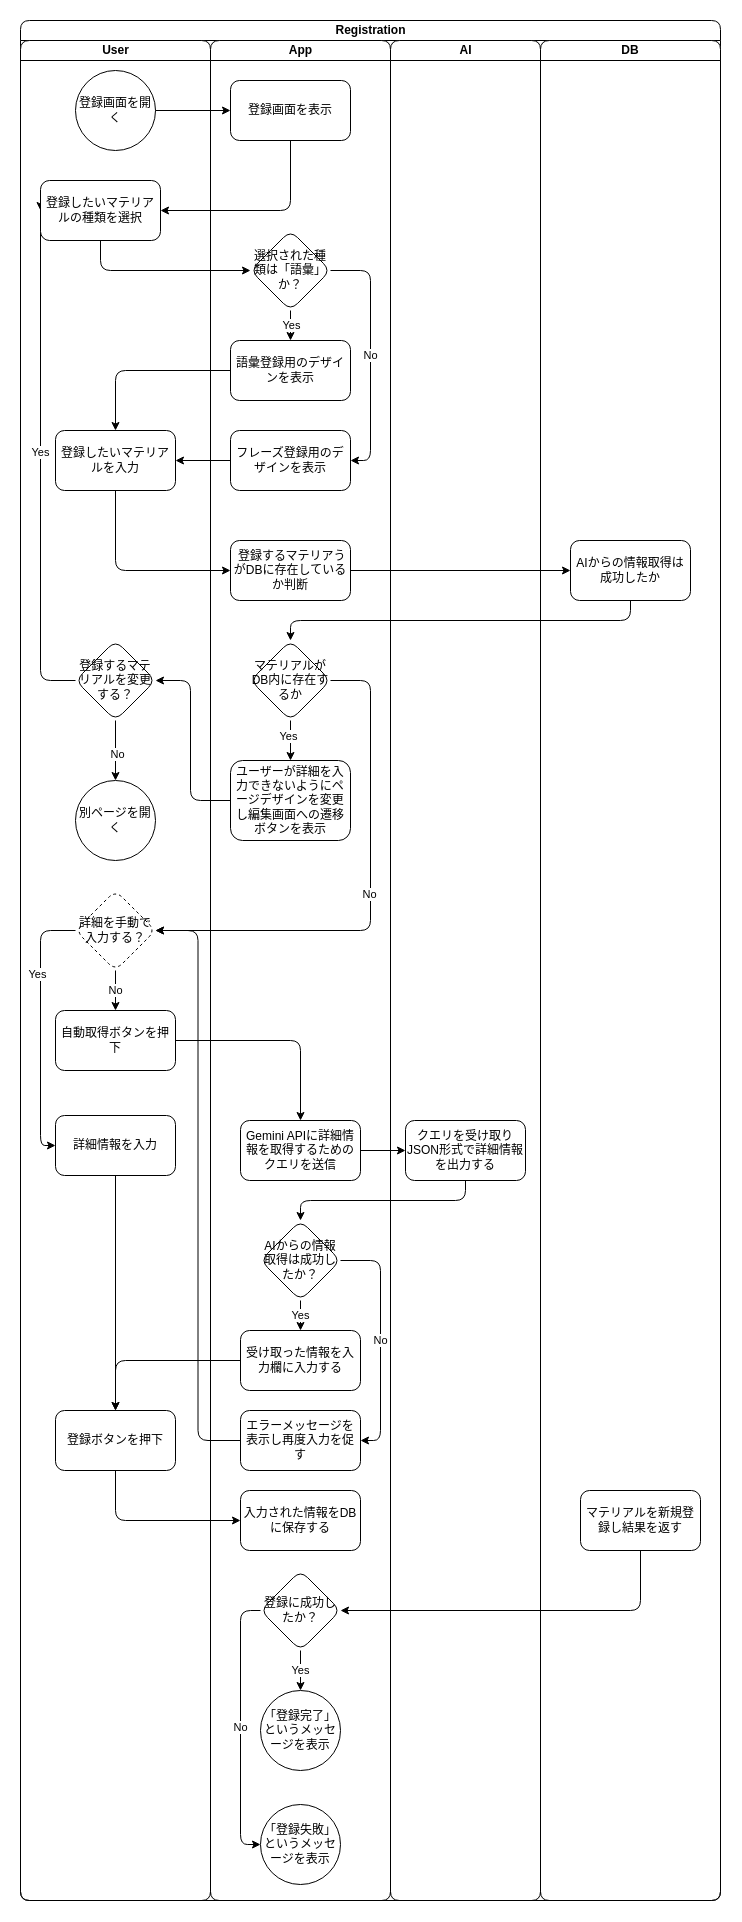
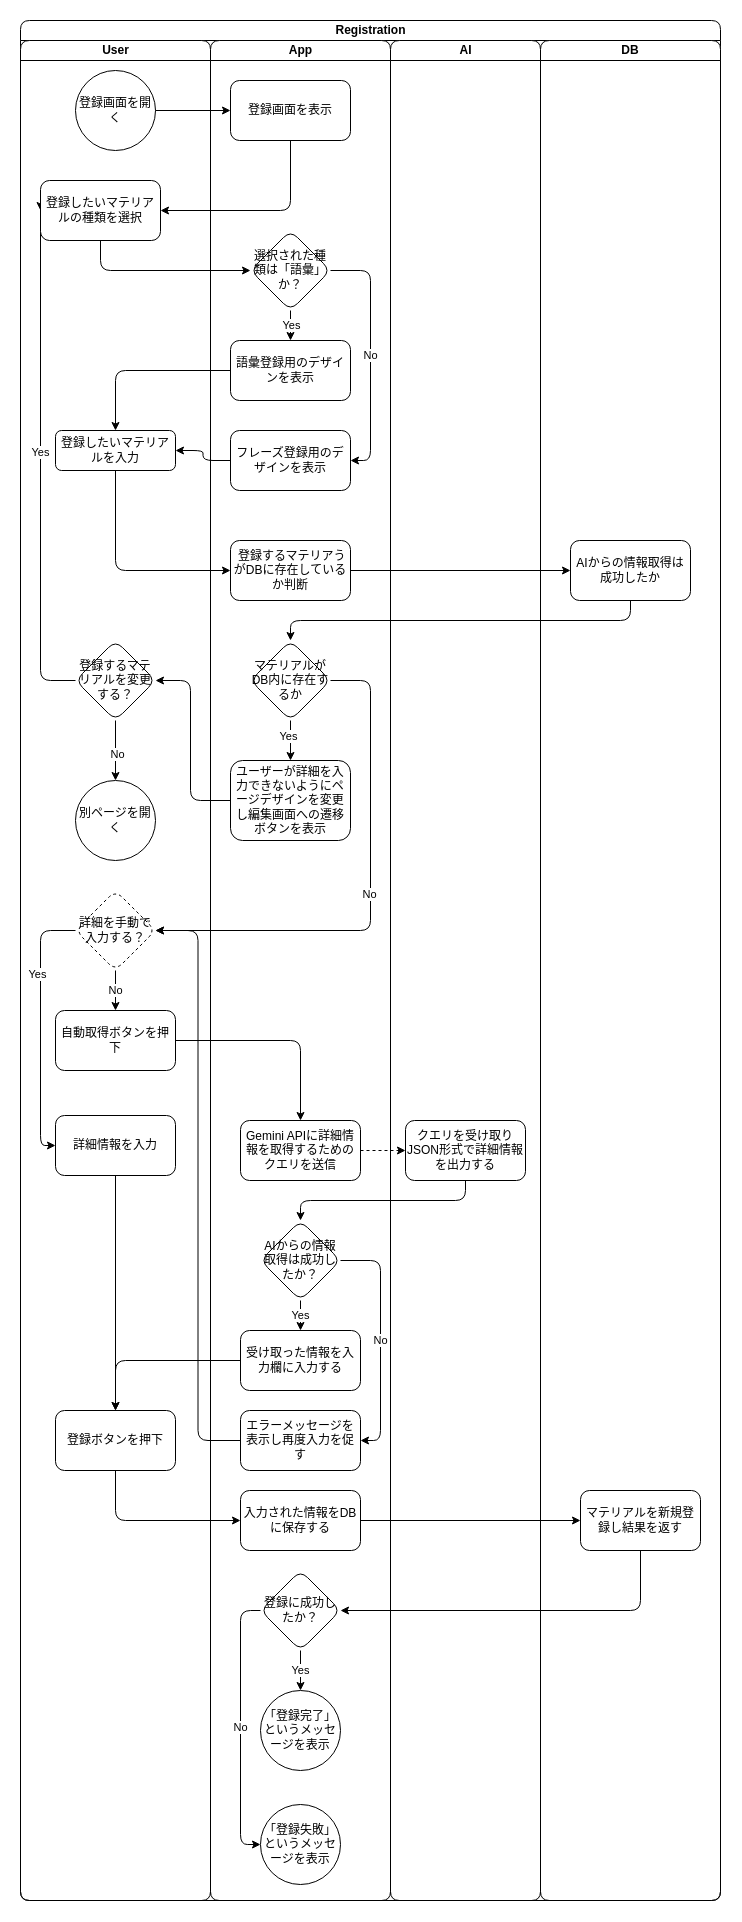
node "登録したいマテリアルを入力": size 120x60 -> 120x40
edge "Gemini APIに詳細情報を取得するためのクエリを送信" -> "クエリを受け取りJSON形式で詳細情報を出力する": style solid -> dashed
edge "入力された情報をDBに保存する" -> "マテリアルを新規登録し結果を返す": added
